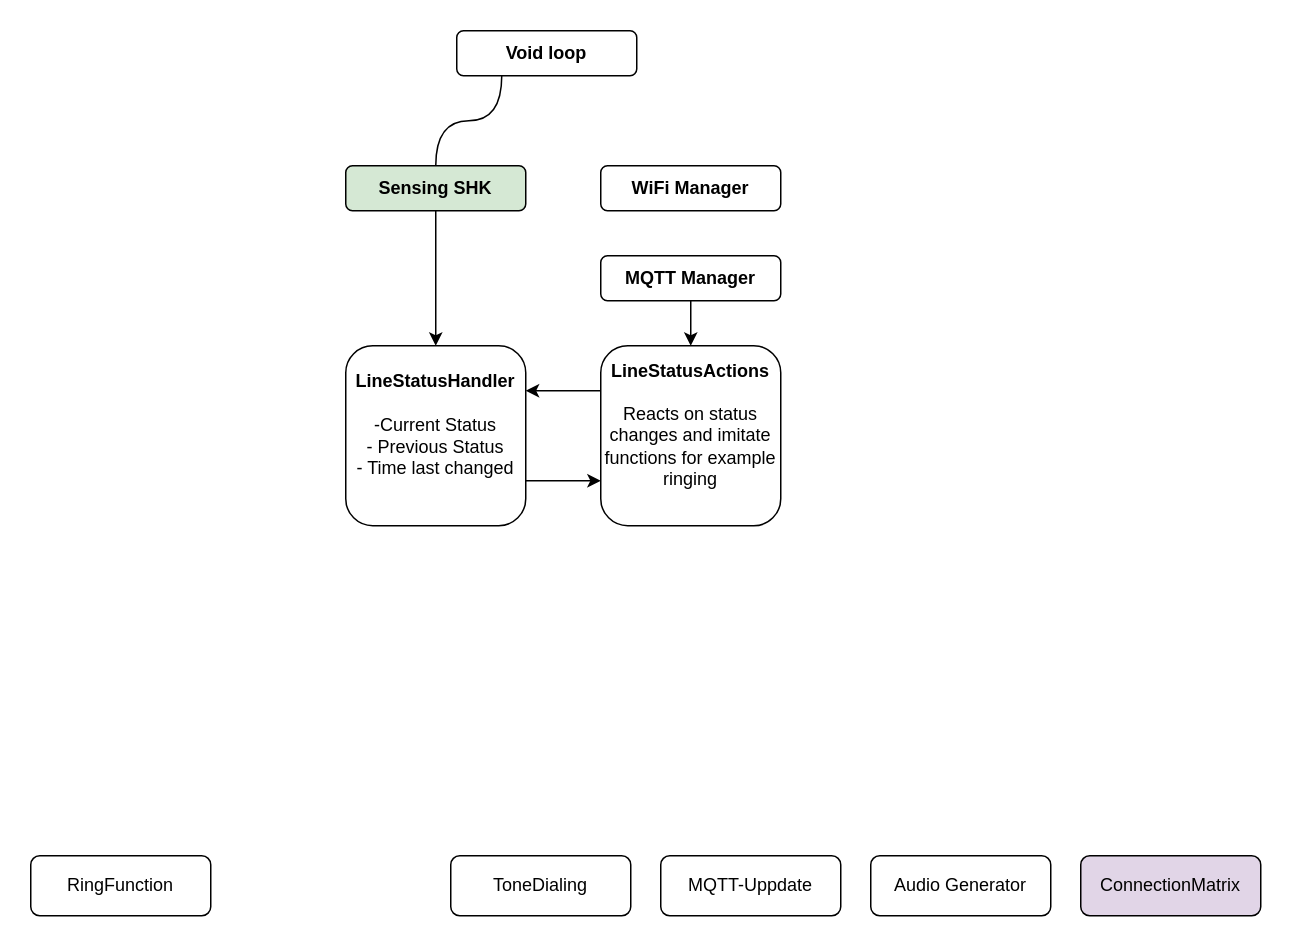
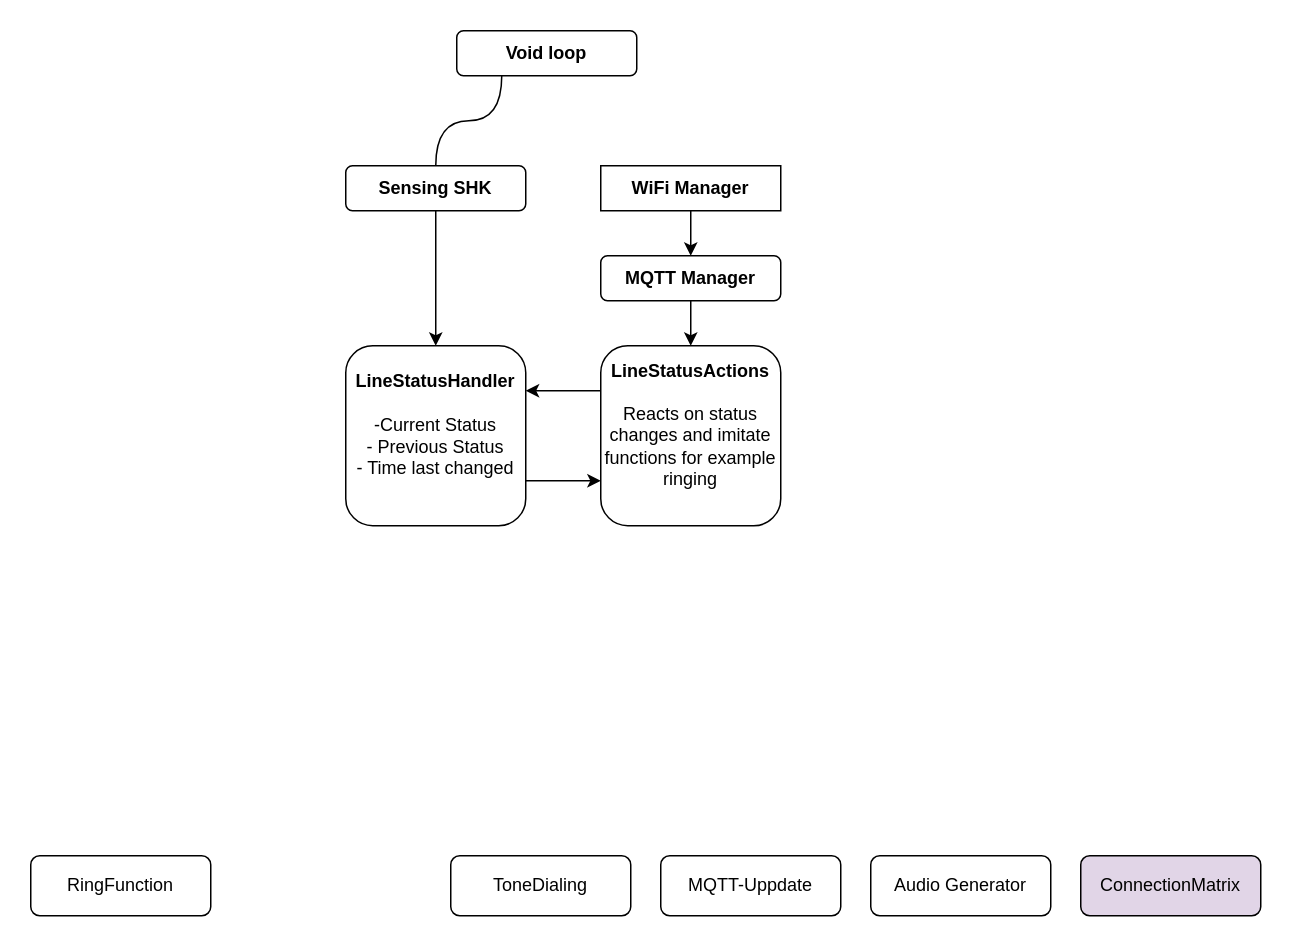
node "Sensing SHK": fillcolor #d5e8d4 -> #ffffff
node "WiFi Manager": shape rounded rectangle -> rectangle
edge "WiFi Manager" -> "MQTT Manager": added
